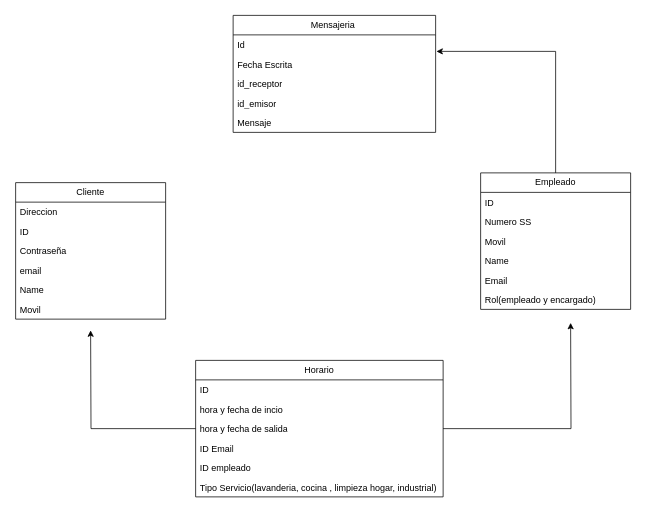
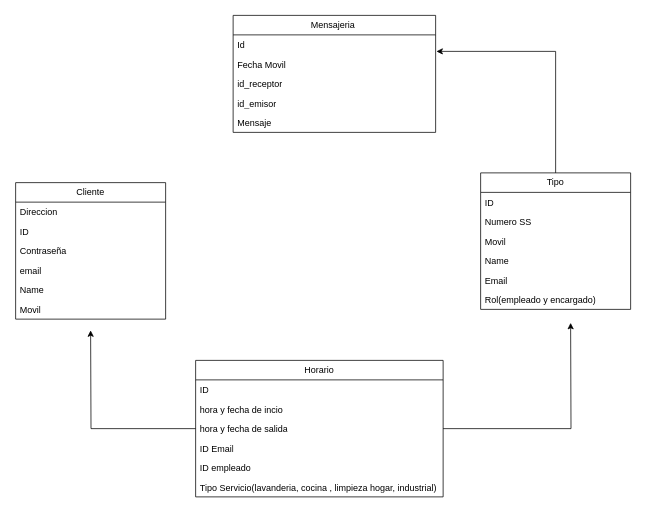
node "Fecha Escrita": label "Fecha Escrita" -> "Fecha Movil"
node "Empleado": label "Empleado" -> "Tipo"
